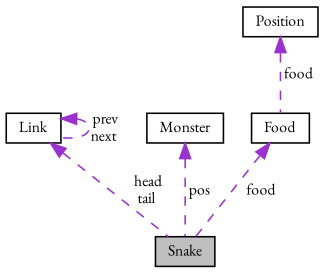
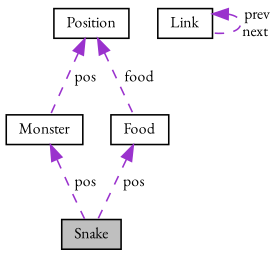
edge "Monster" -> "Position": added, label "pos"
edge "Snake" -> "Food": label " food" -> " pos"
edge "Snake" -> "Link": removed, label "head tail"
